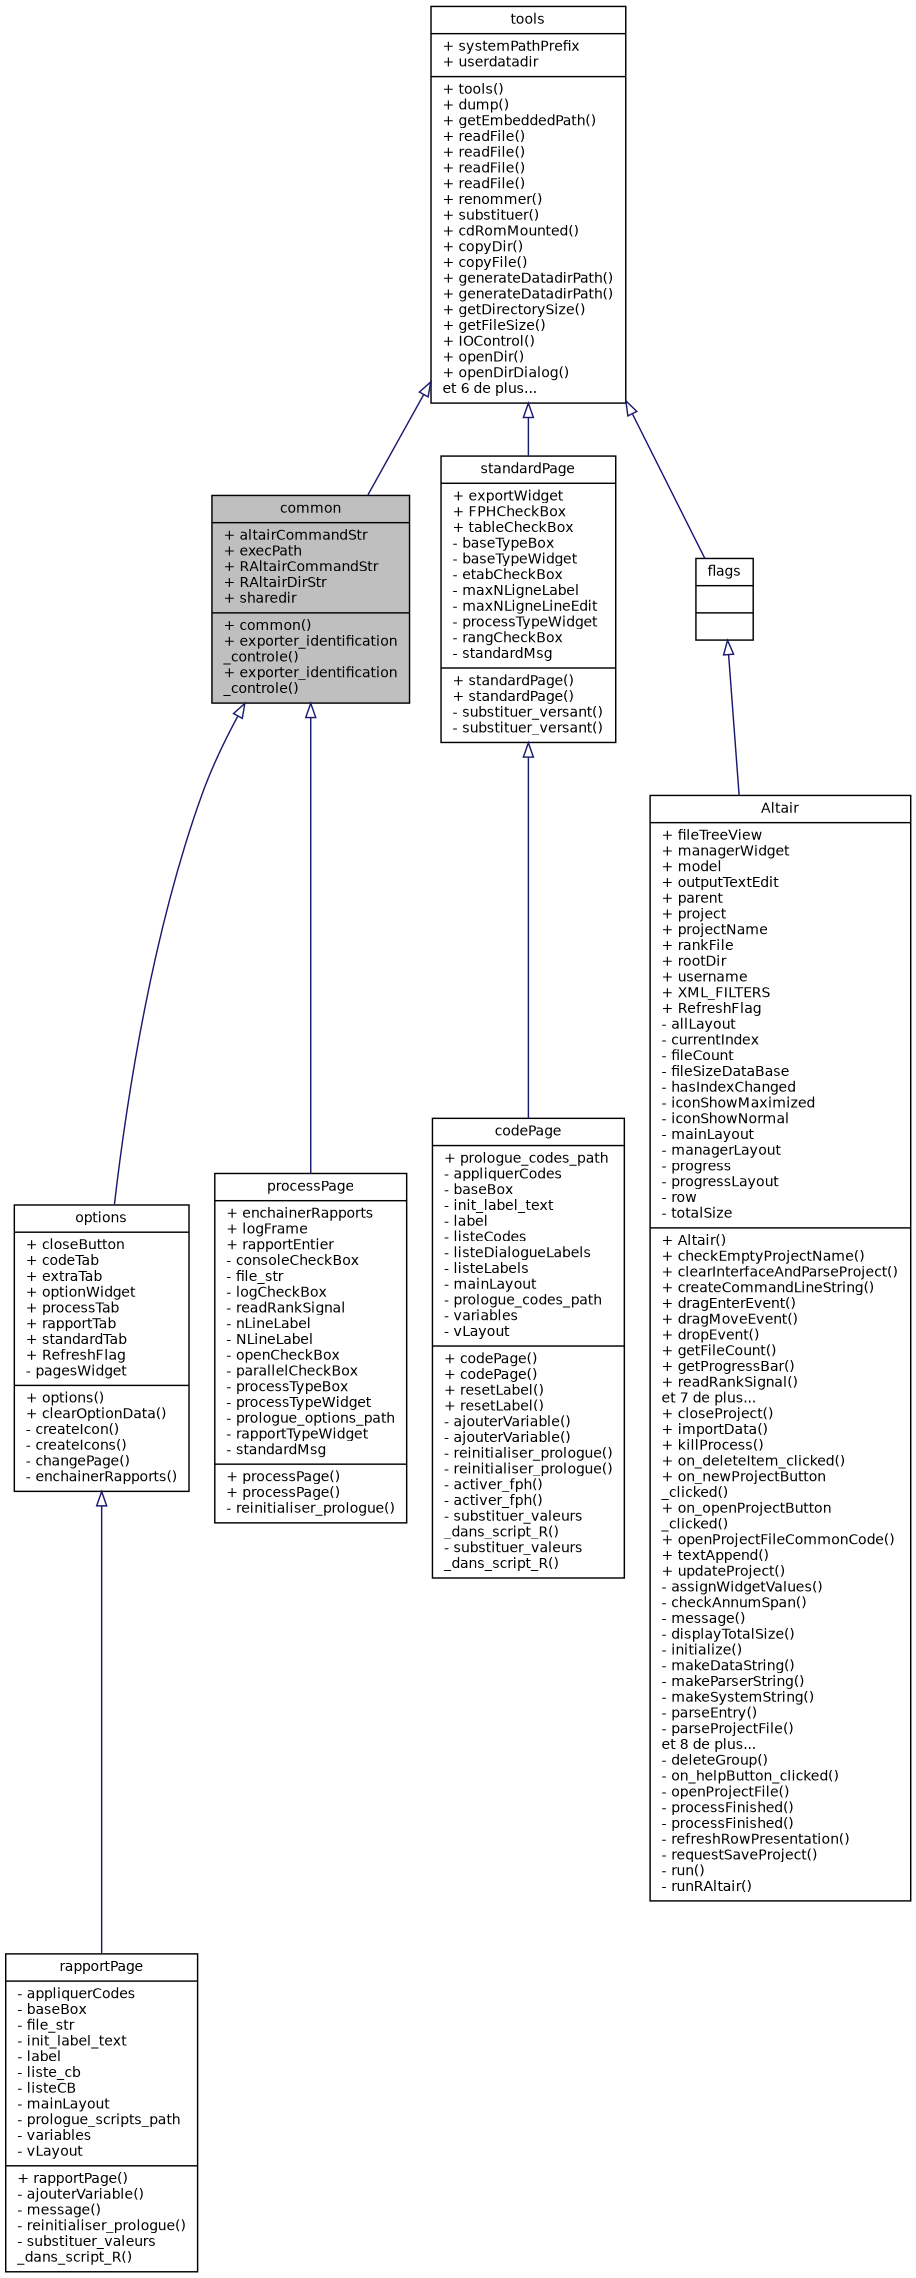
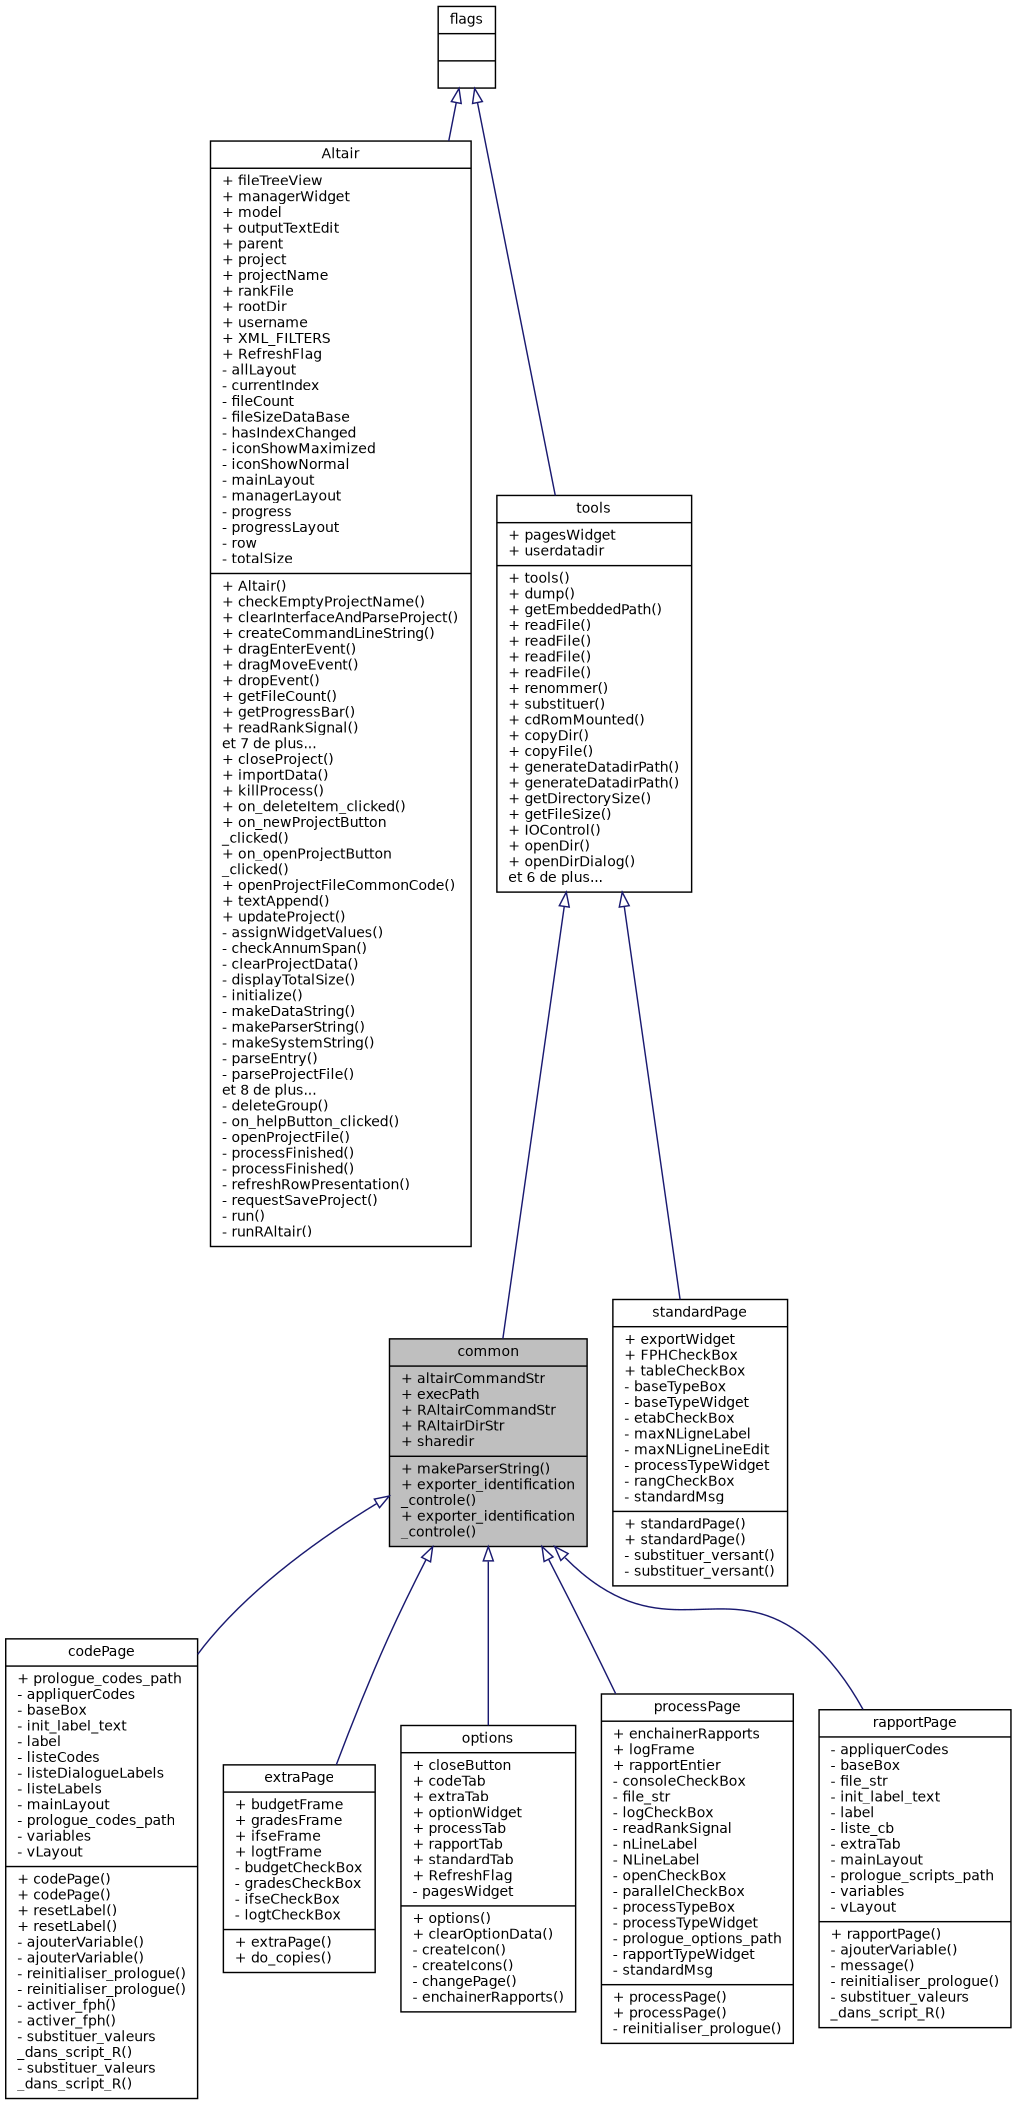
node "tools": text "+ systemPathPrefix" -> "+ pagesWidget"
edge "flags" -> "tools": reversed
node "common": text "+ common()" -> "+ makeParserString()"
edge "codePage" -> "standardPage": now "codePage" -> "common"
node "Altair": text "- message()" -> "- clearProjectData()"
edge "rapportPage" -> "options": now "rapportPage" -> "common"
node "extraPage": added
node "rapportPage": text "- listeCB" -> "- extraTab"
